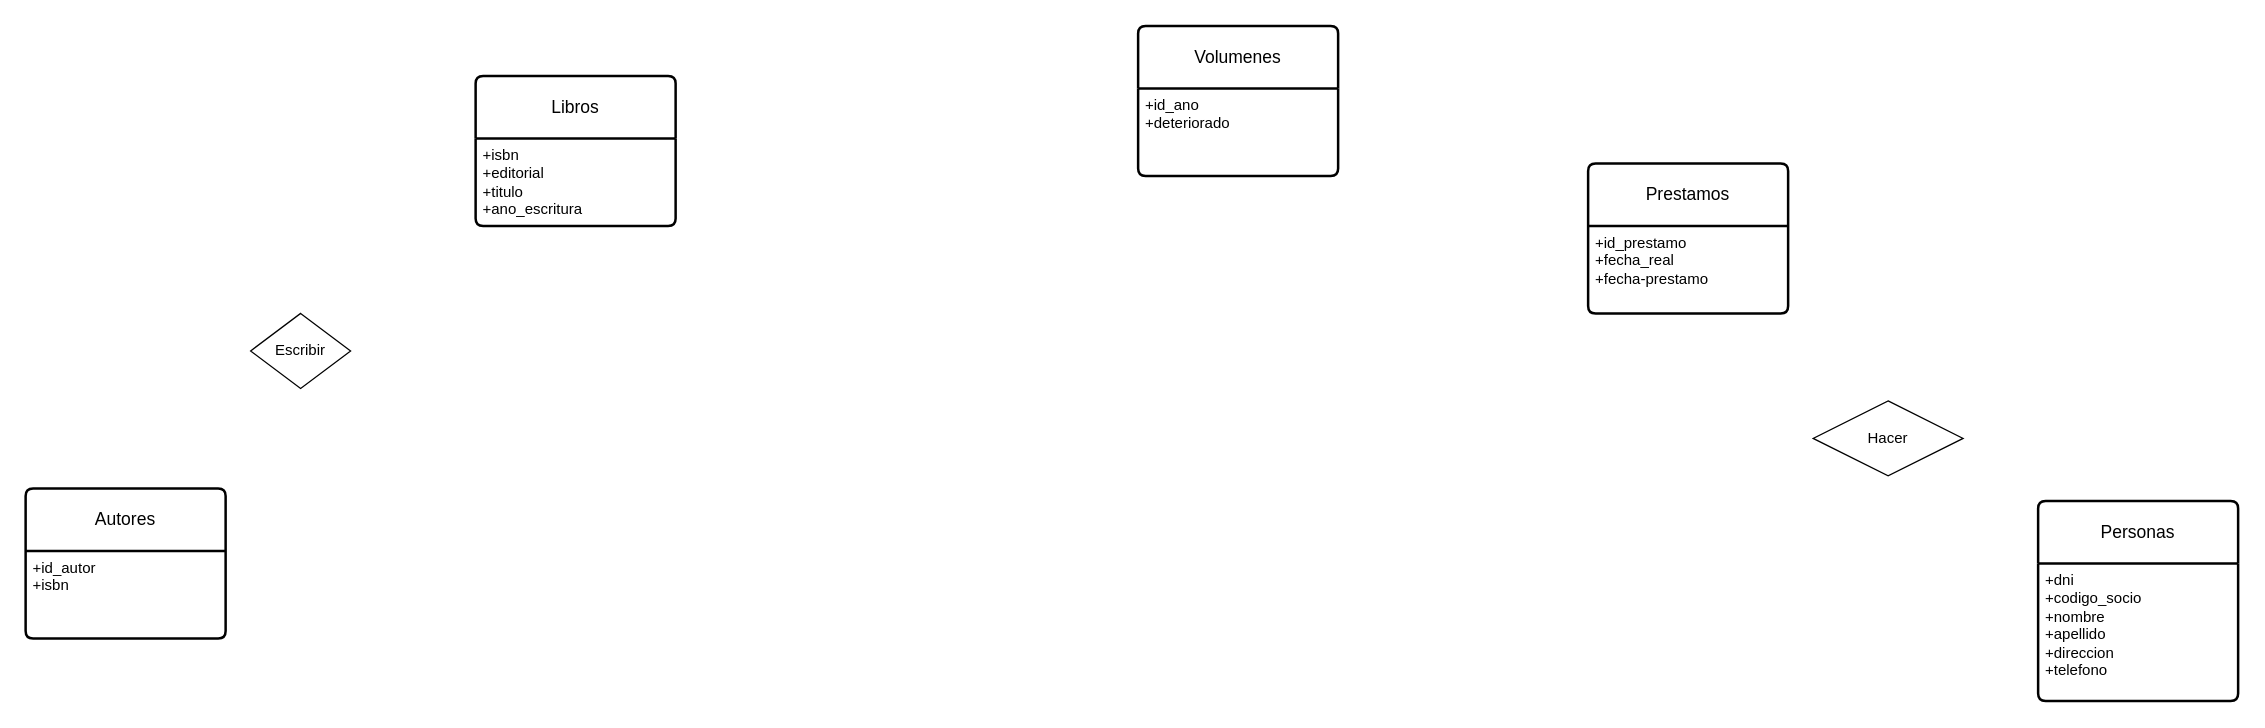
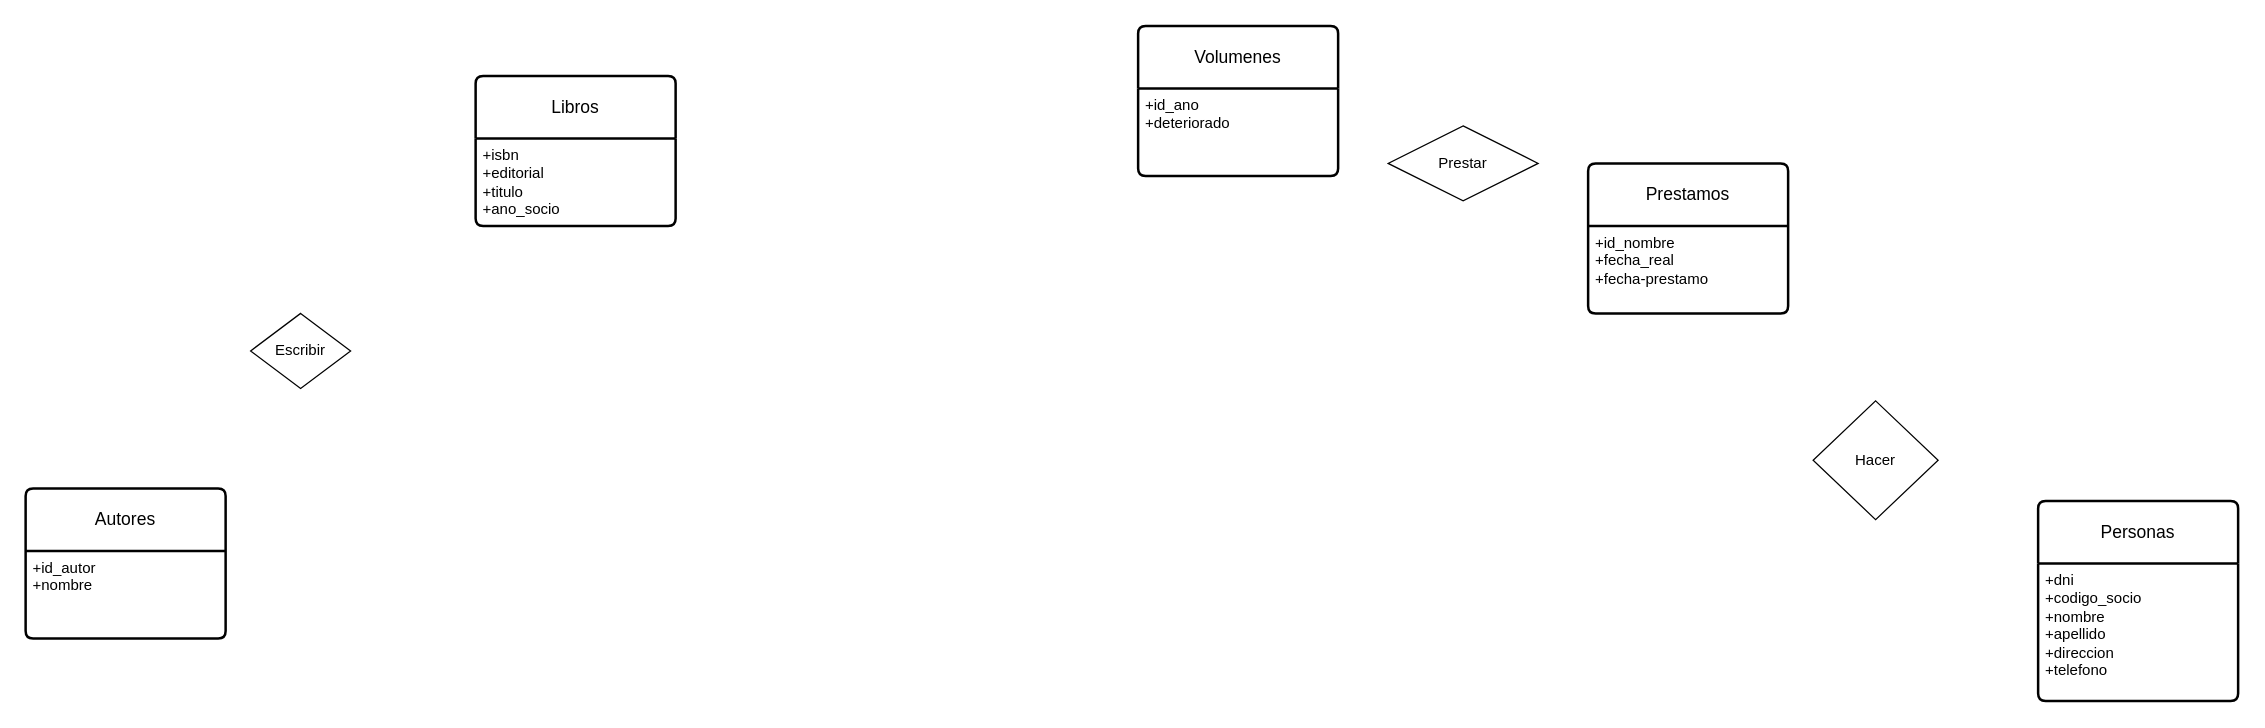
node "Prestar": added
node "+isbn +editorial +titulo +ano_escritura": label "+isbn +editorial +titulo +ano_escritura" -> "+isbn +editorial +titulo +ano_socio"
node "+id_prestamo +fecha_real +fecha-prestamo": label "+id_prestamo +fecha_real +fecha-prestamo" -> "+id_nombre +fecha_real +fecha-prestamo"
node "Hacer": size 150x75 -> 125x119
node "+id_autor +isbn": label "+id_autor +isbn" -> "+id_autor +nombre"
